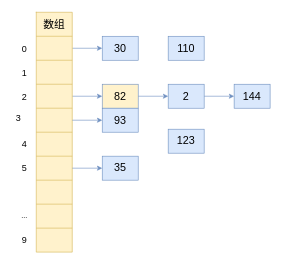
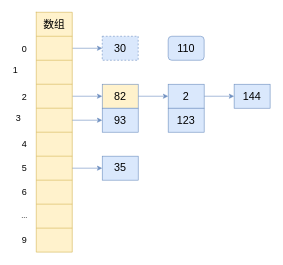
node "30": style solid -> dashed
node "110": shape rectangle -> rounded rectangle
node "1": moved (24, 72) -> (15, 69)
node "123": moved (186, 141) -> (186, 120)
node "6": added
